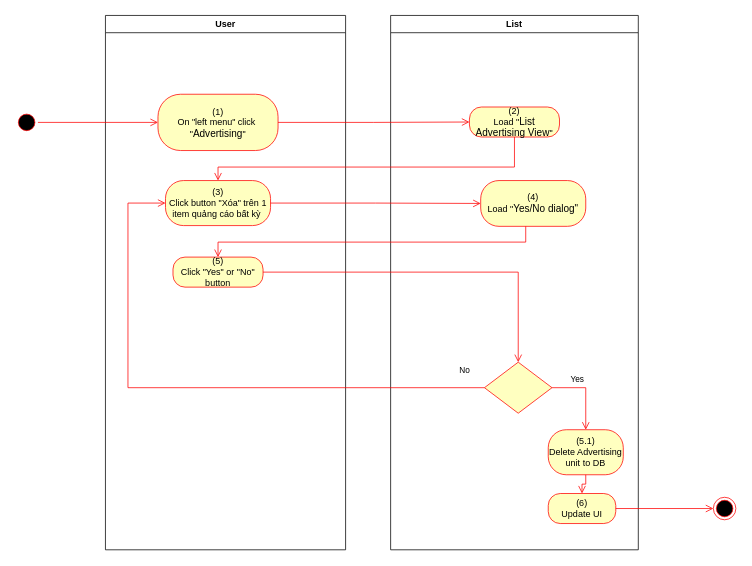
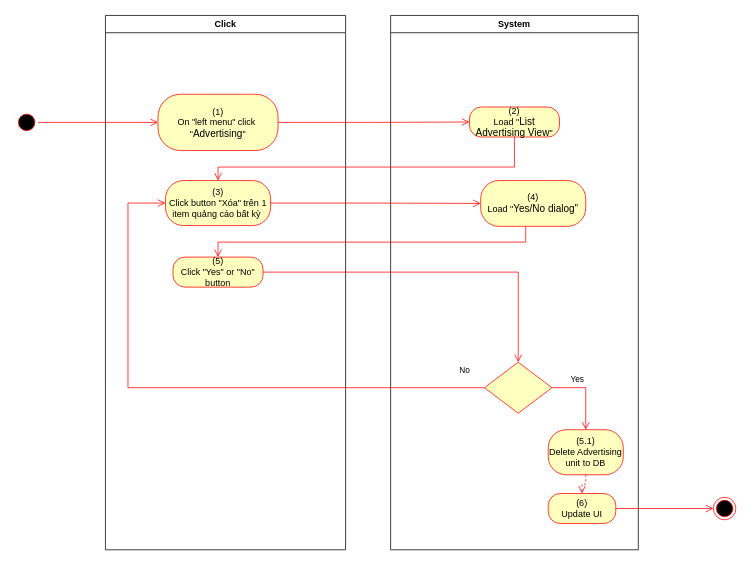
node "User": label "User" -> "Click"
node "List": label "List" -> "System"
edge "(5.1) Delete Advertising unit to DB" -> "(6) Update UI": style solid -> dashed
